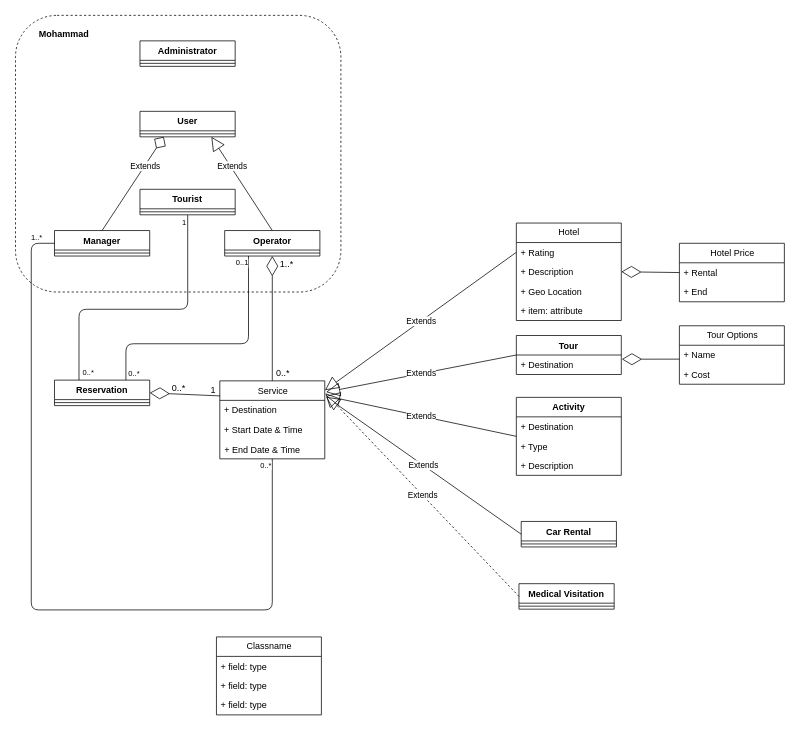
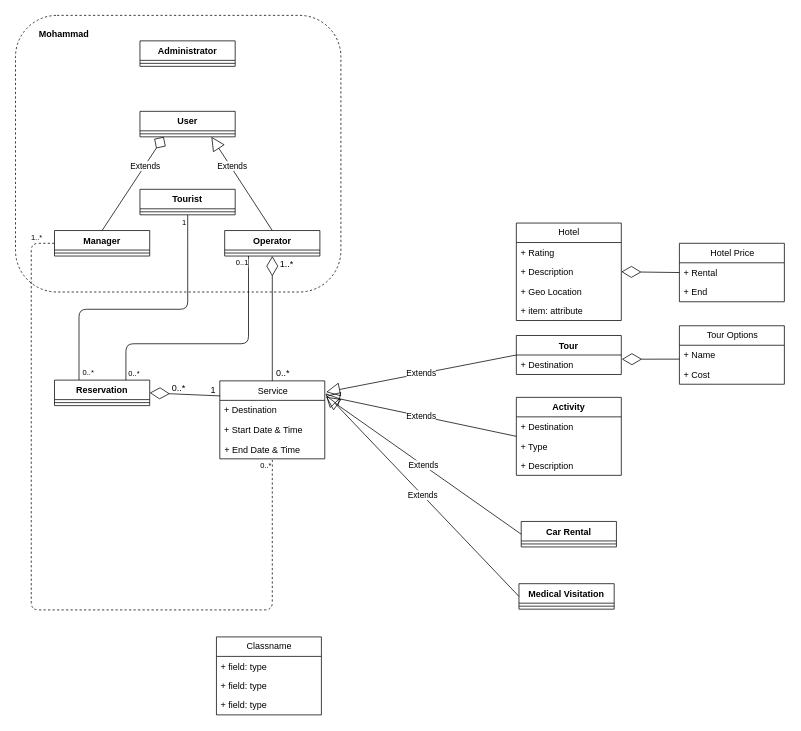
edge "+ Rating" -> "Service": removed, label "Extends"
edge "Medical Visitation" -> "Service": style dashed -> solid
edge "Manager" -- "Service": style solid -> dashed
